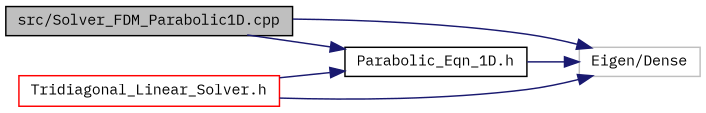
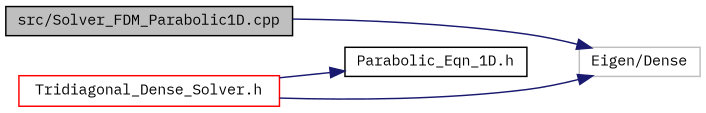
edge "src/Solver_FDM_Parabolic1D.cpp" -> "Parabolic_Eqn_1D.h": removed
edge "Parabolic_Eqn_1D.h" -> "Eigen/Dense": removed
node "Tridiagonal_Linear_Solver.h": label "Tridiagonal_Linear_Solver.h" -> "Tridiagonal_Dense_Solver.h"
